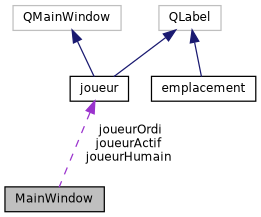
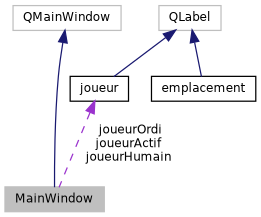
edge "joueur" -> "QMainWindow": now "MainWindow" -> "QMainWindow"
node "MainWindow": color black -> grey75
